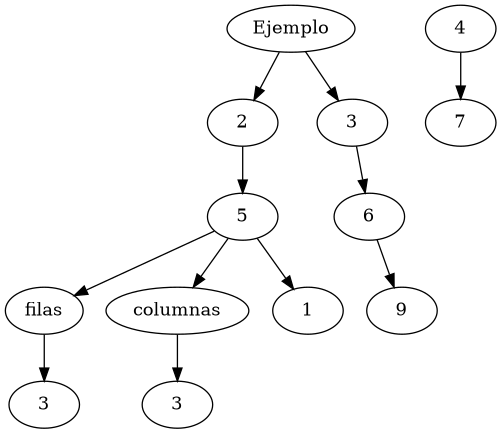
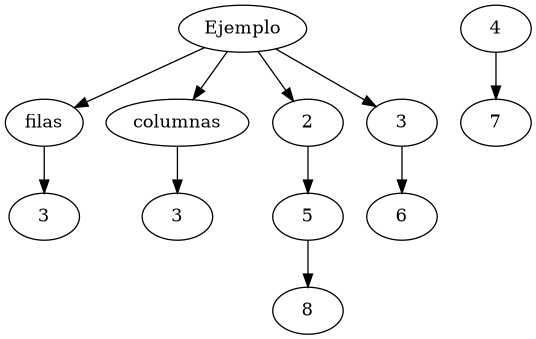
edge "5" -> "columnas": now "Ejemplo" -> "columnas"
edge "5" -> "filas": now "Ejemplo" -> "filas"
node "1": label "1" -> "8"
node "9": removed
